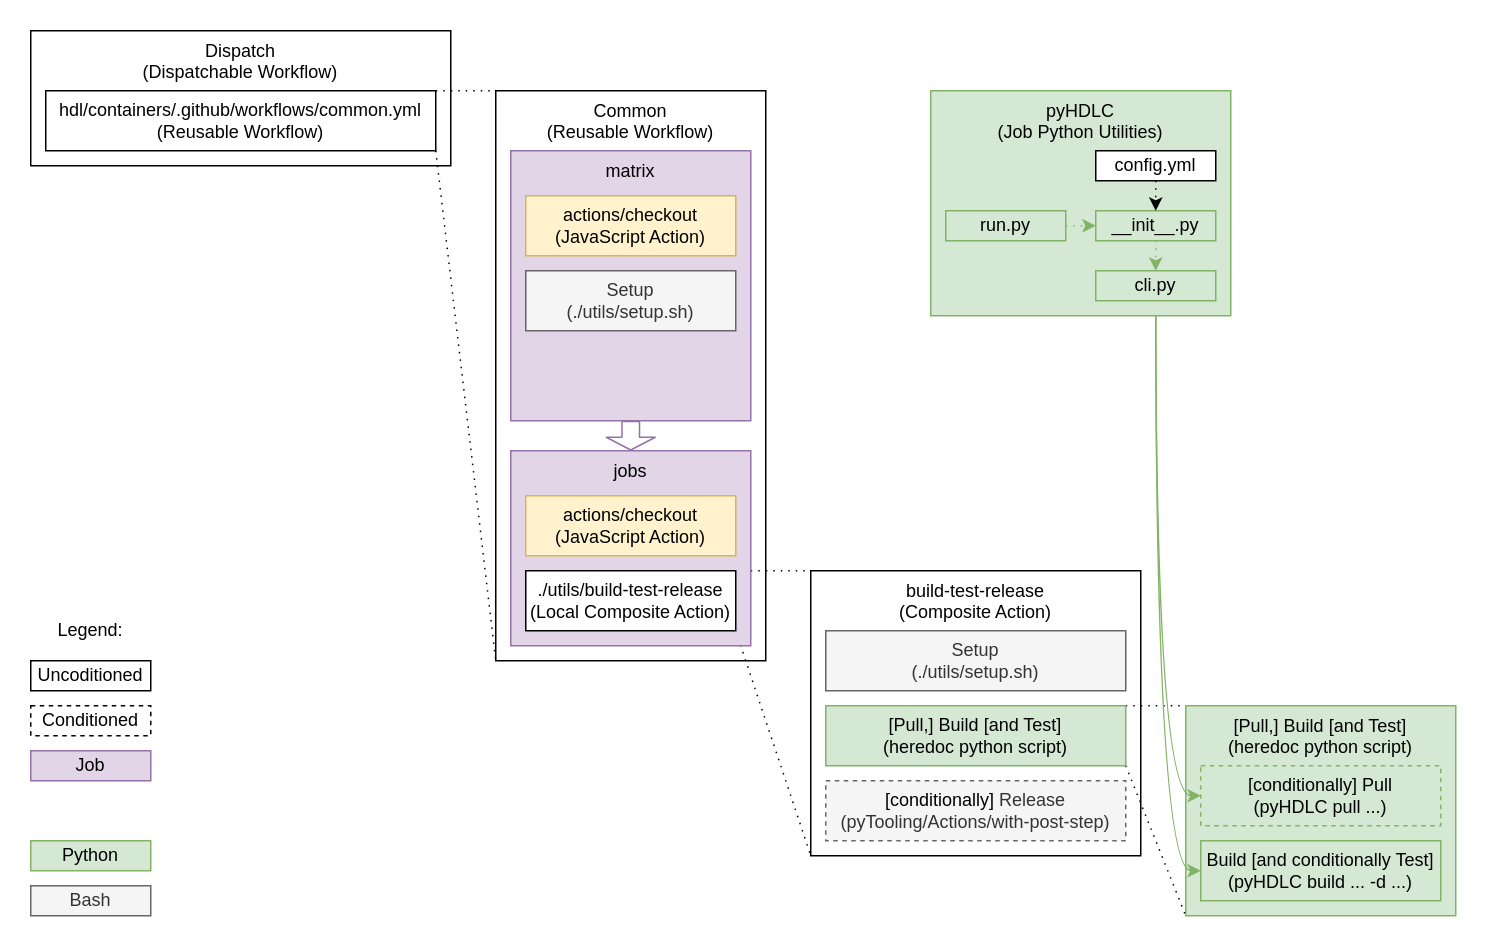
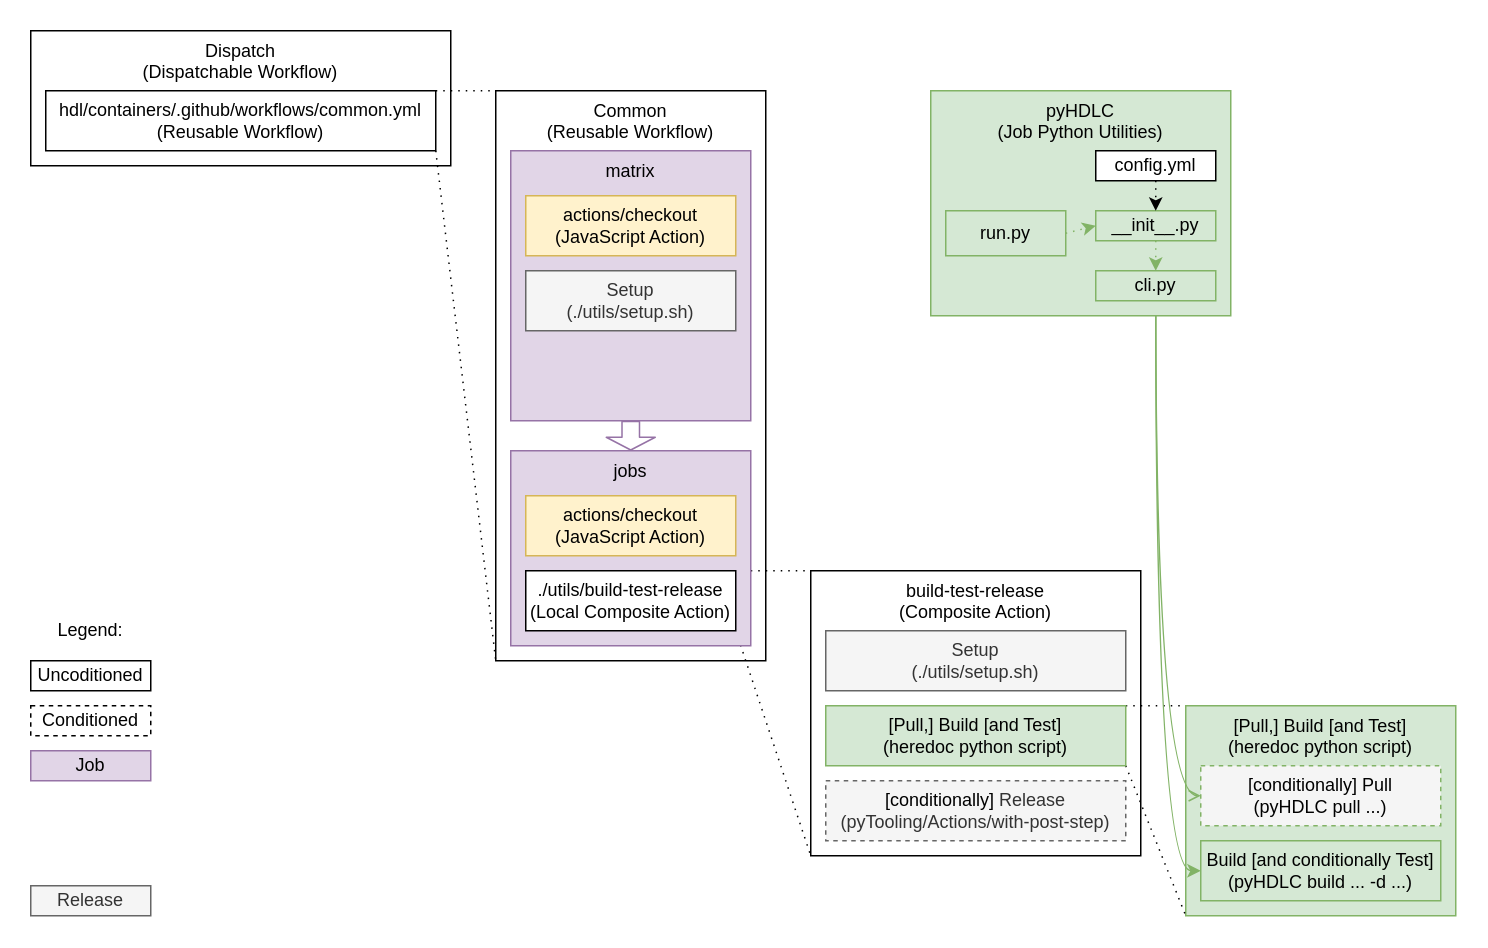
node "run.py": size 120x30 -> 120x45
edge "cli.py" -> "[conditionally] Pull (pyHDLC pull ...)": arrowhead classic -> open
node "[conditionally] Pull (pyHDLC pull ...)": fillcolor #d5e8d4 -> #f5f5f5
node "Python": removed
node "Bash": label "Bash" -> "Release"
